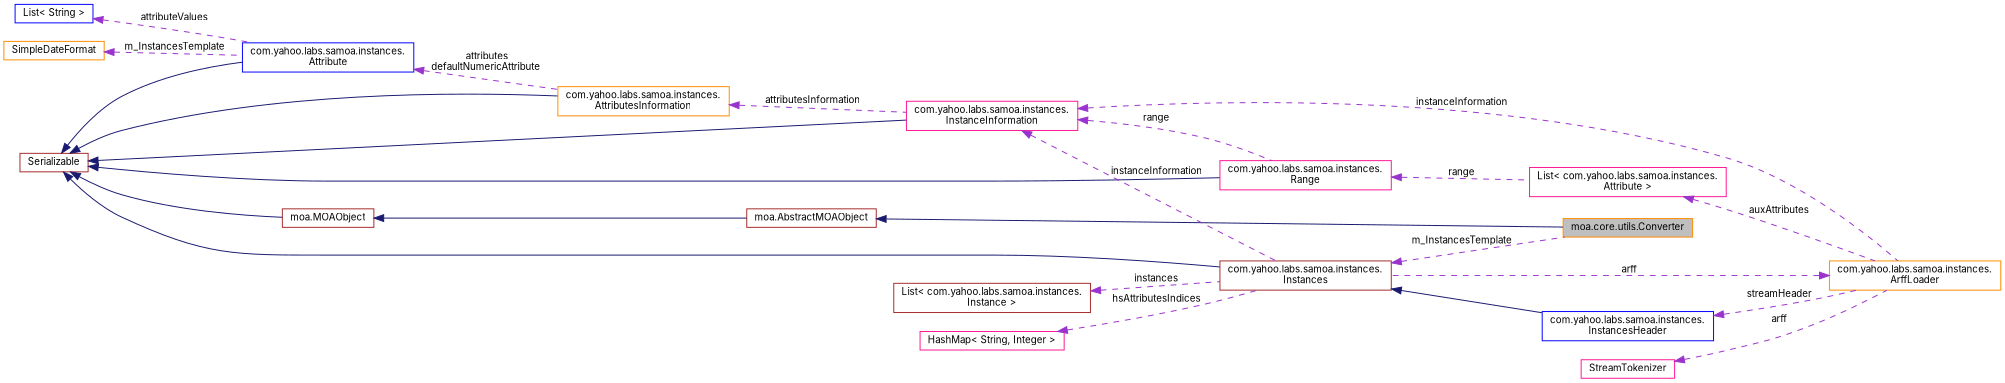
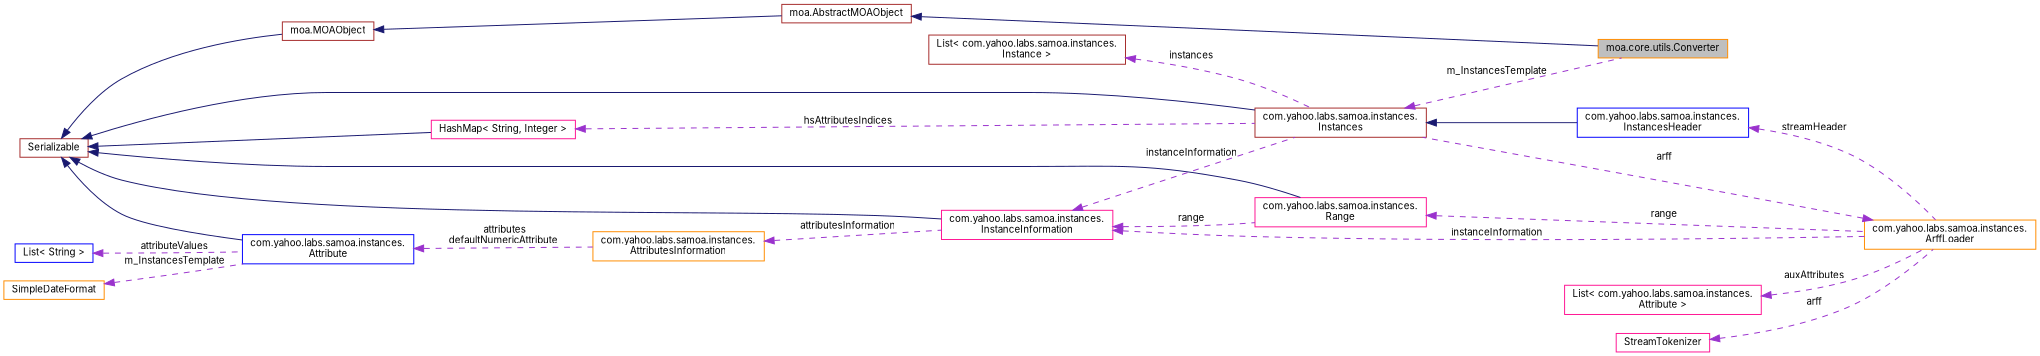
edge "com.yahoo.labs.samoa.instances. AttributesInformation" -> "Serializable": now "HashMap< String, Integer >" -> "Serializable"
edge "List< com.yahoo.labs.samoa.instances. Attribute >" -> "com.yahoo.labs.samoa.instances. Range": now "com.yahoo.labs.samoa.instances. ArffLoader" -> "com.yahoo.labs.samoa.instances. Range"
